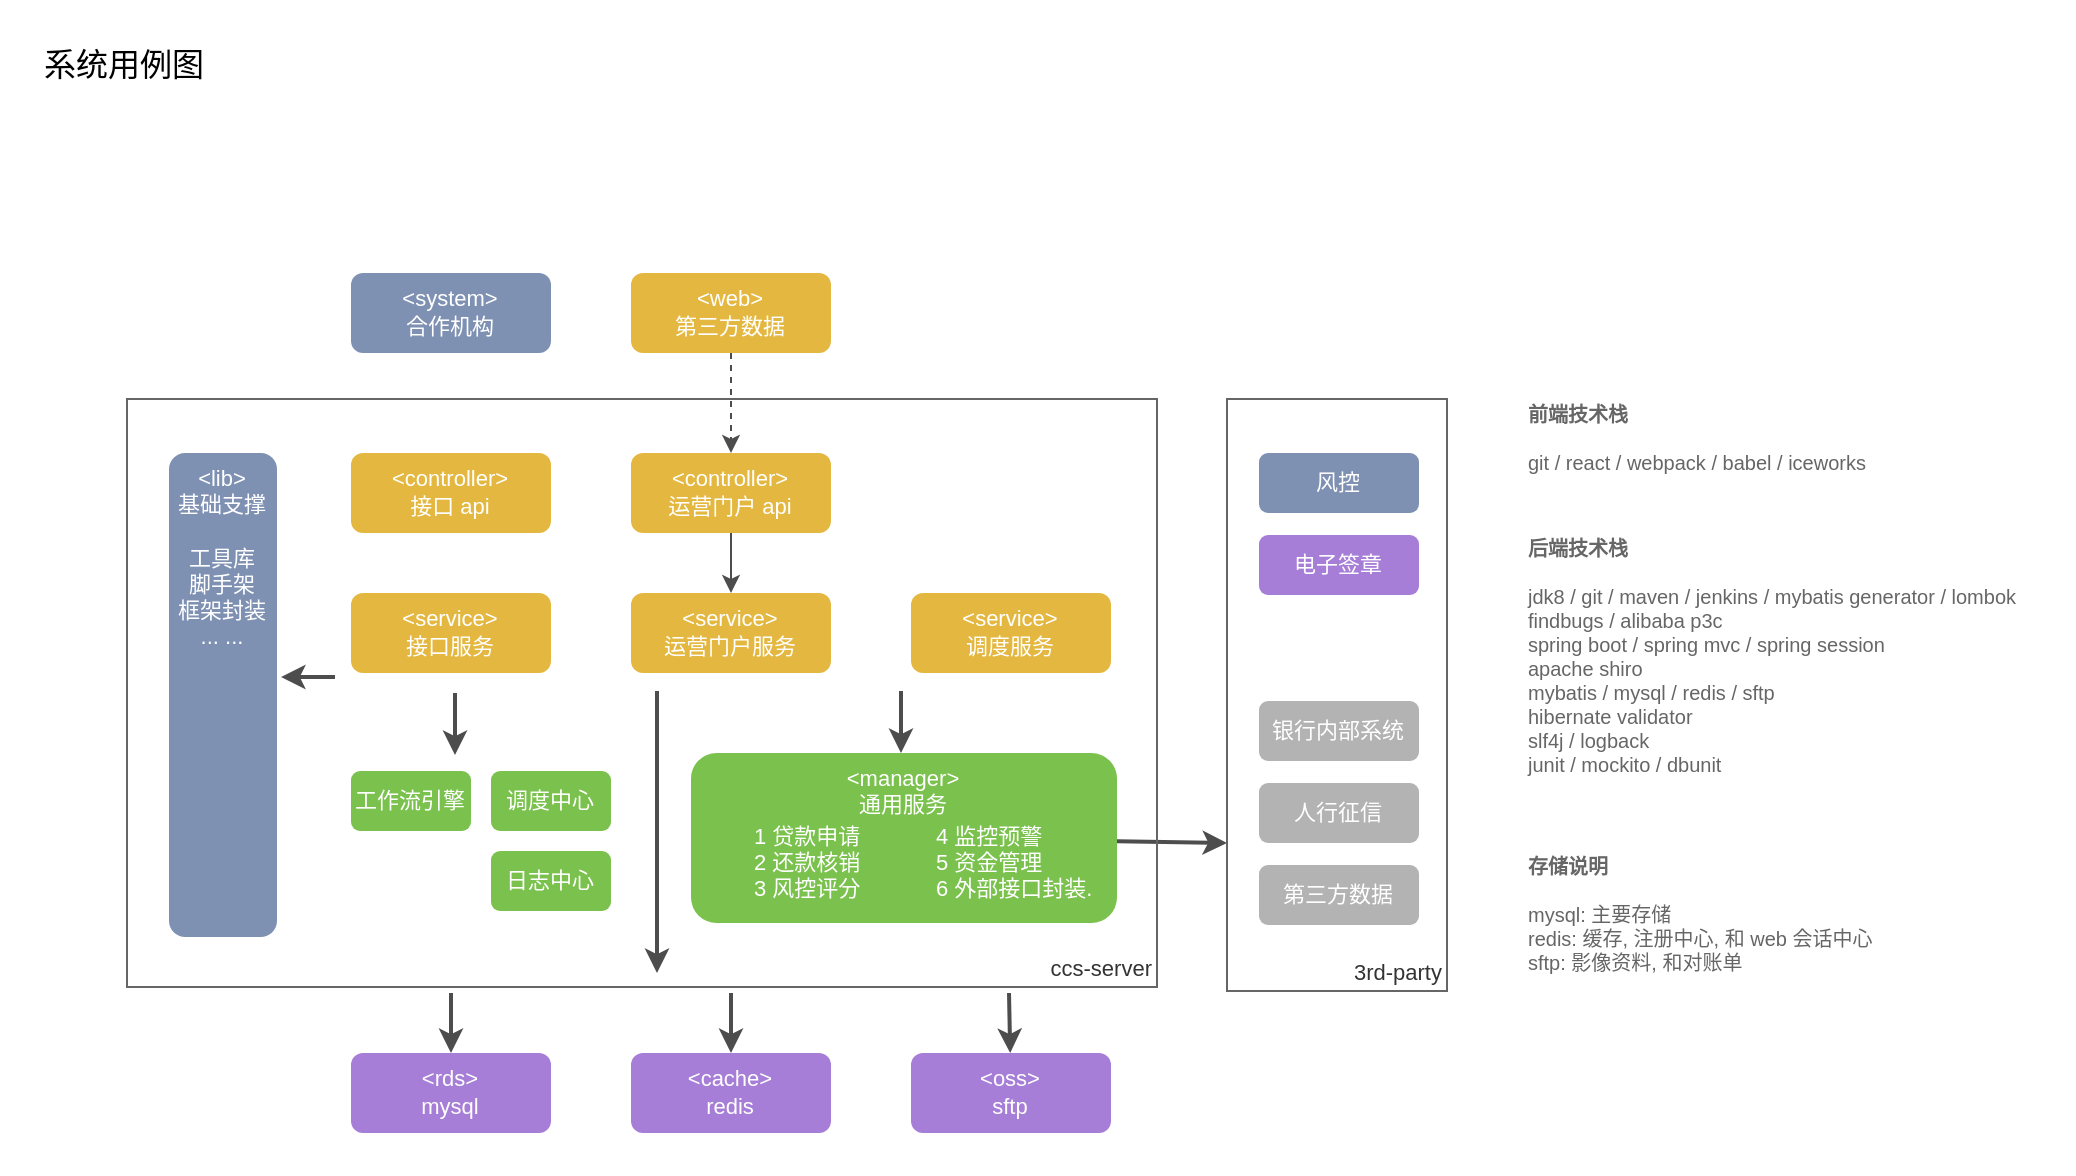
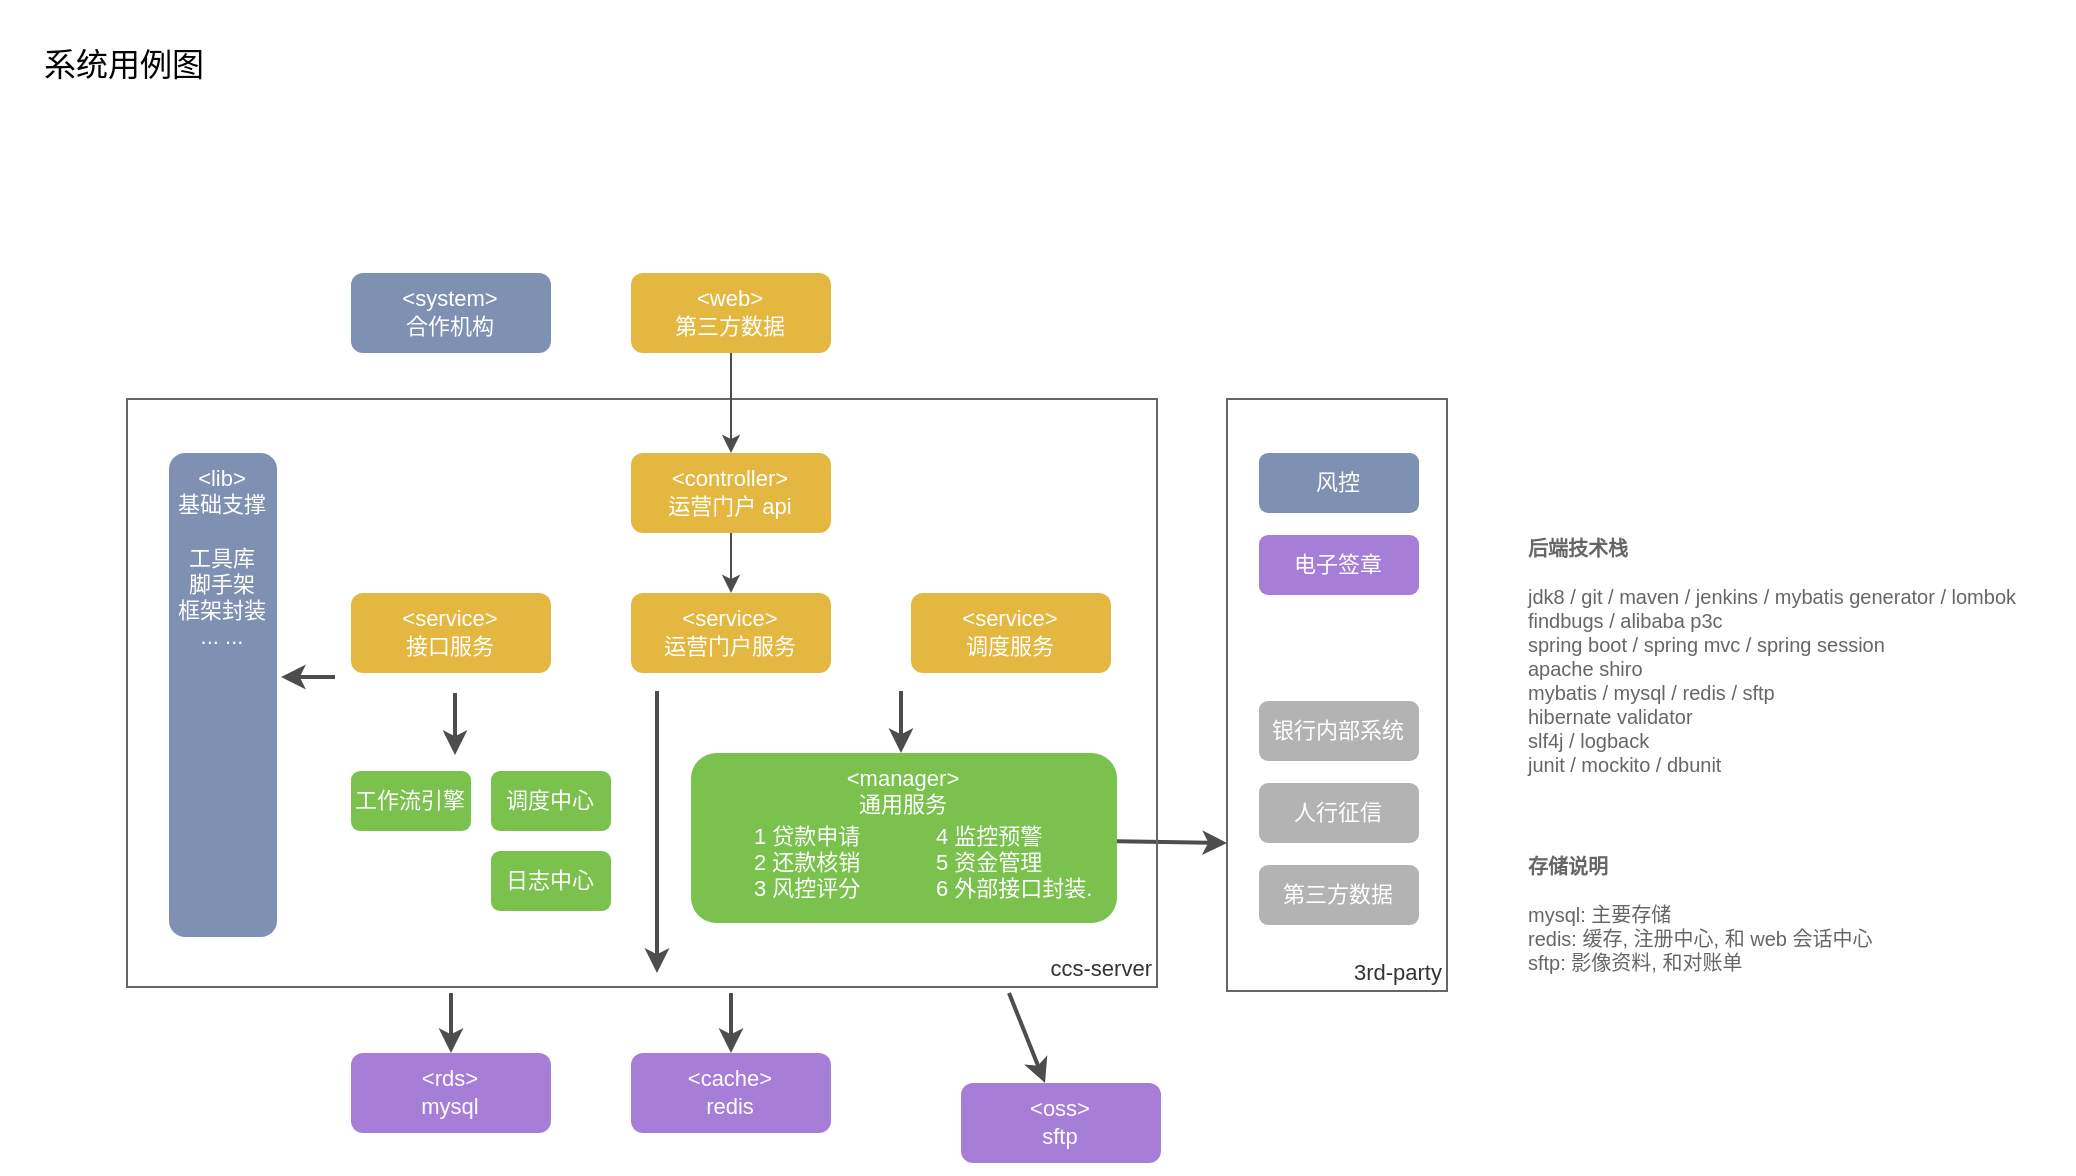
edge "<web>第三方数据" -> "<controller>运营门户 api": style dashed -> solid
node "前端技术栈git / react / webpack / babel / iceworks": removed
node "<controller>接口 api": removed
node "<oss>sftp": moved (1011, 1093) -> (1061, 1123)
